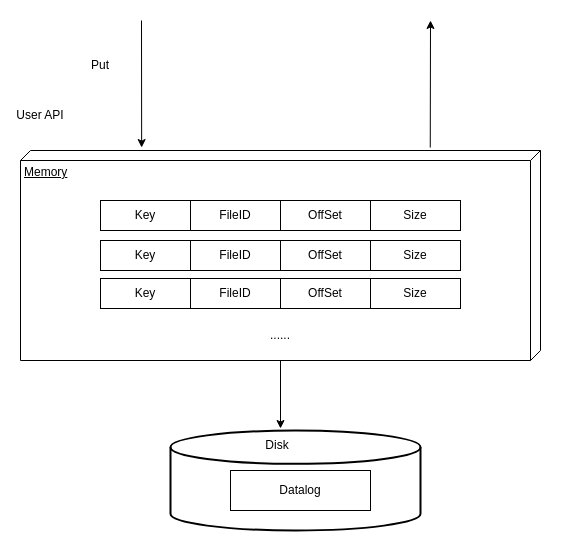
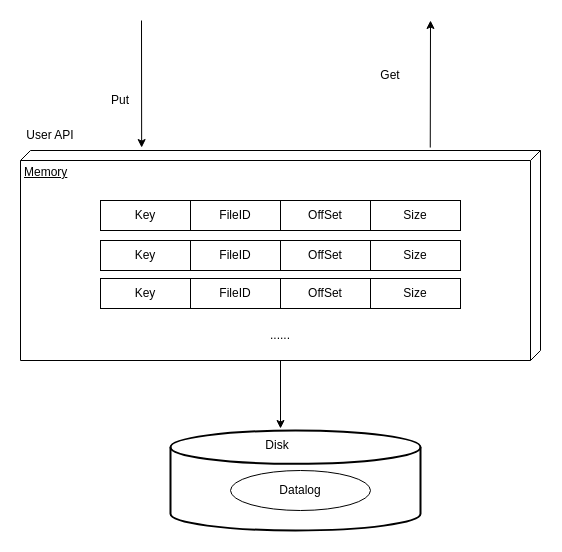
node "Put": moved (101, 66) -> (121, 101)
node "Get": added
node "User API": moved (41, 116) -> (51, 136)
node "Datalog": shape rectangle -> ellipse
